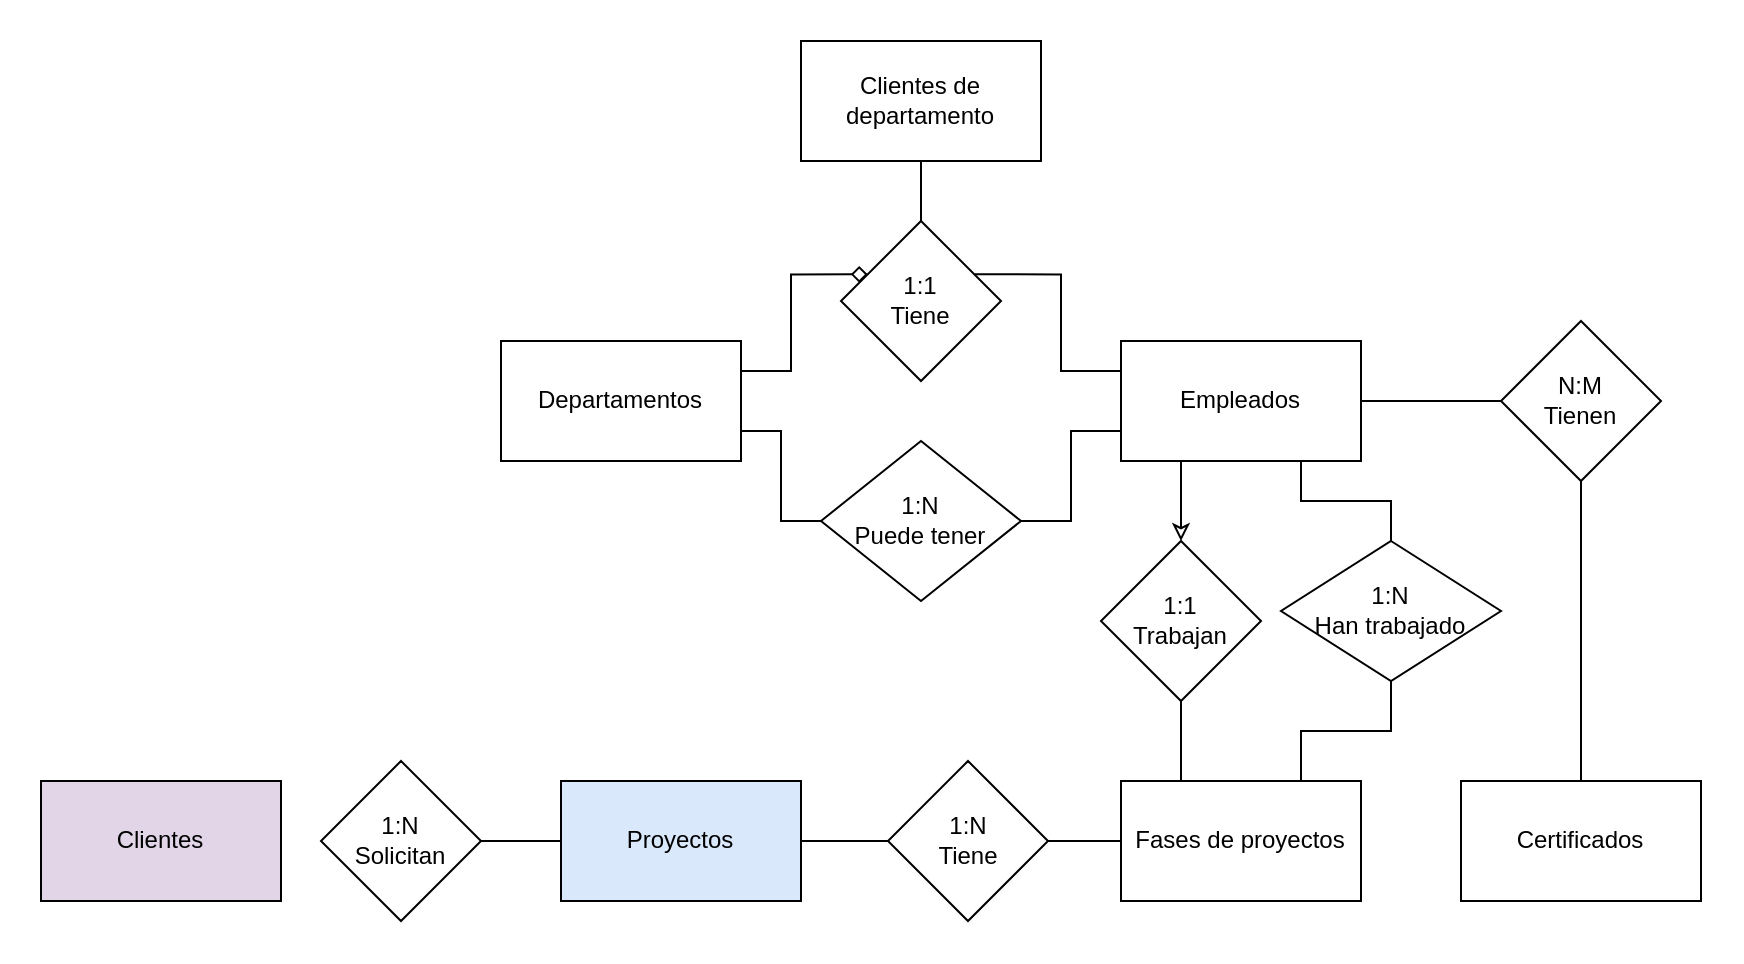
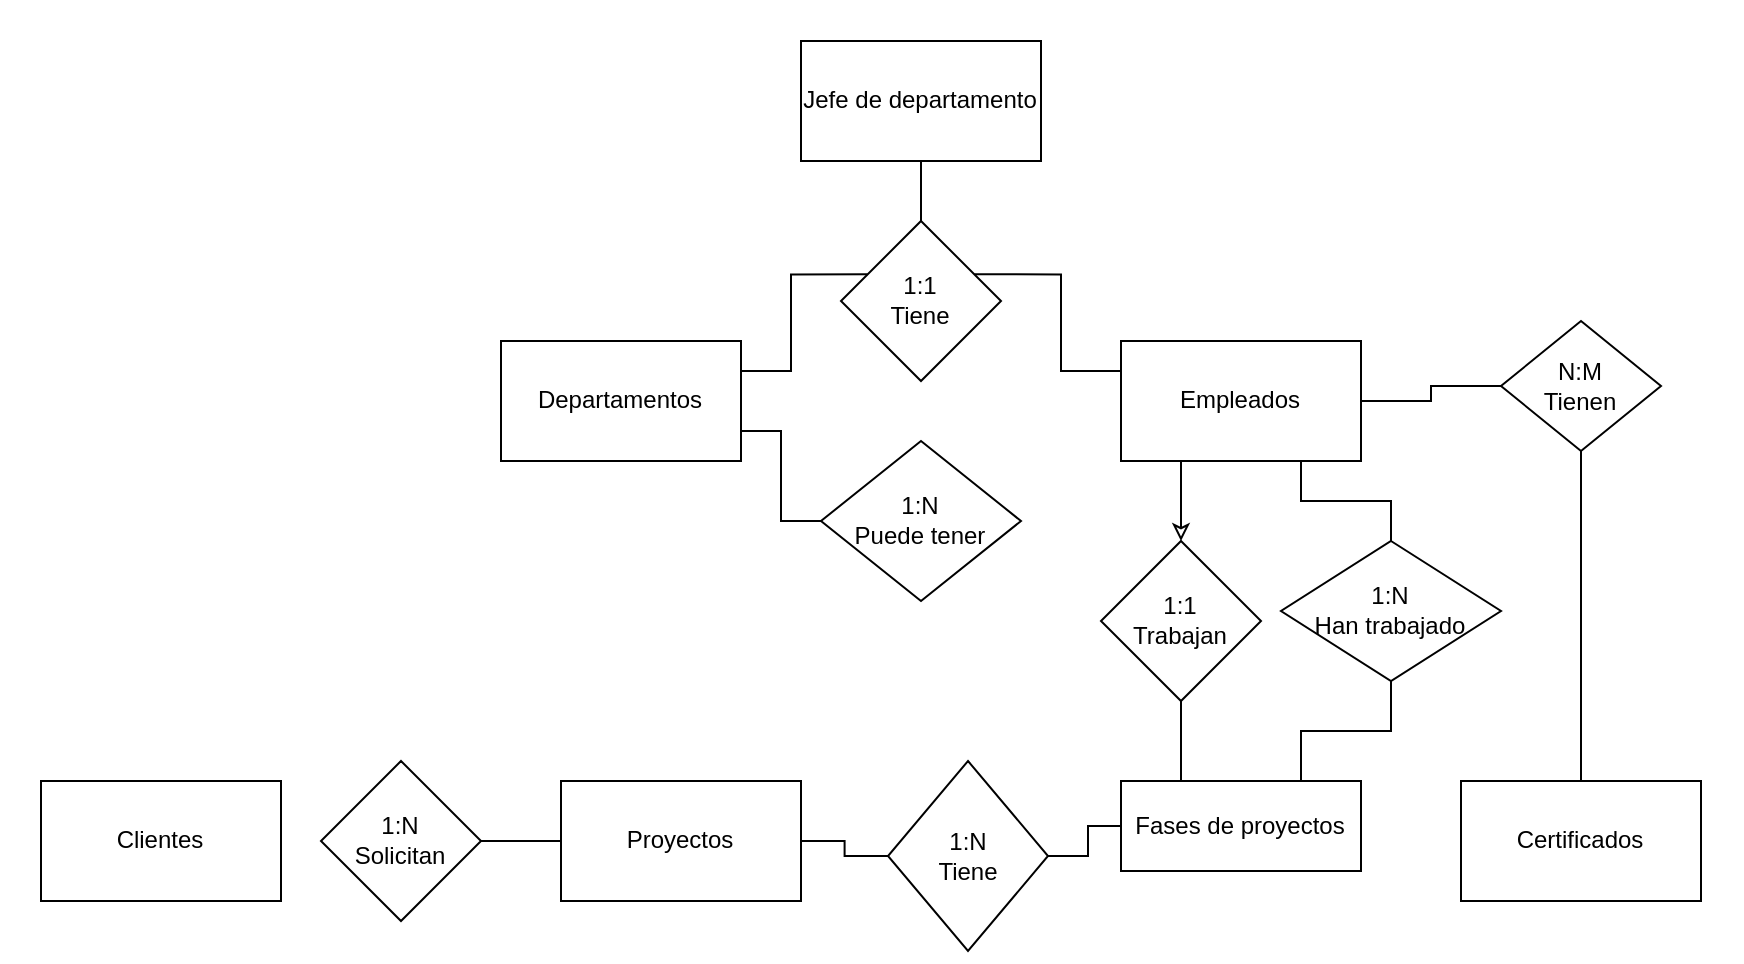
node "Clientes de departamento": label "Clientes de departamento" -> "Jefe de departamento"
edge "Departamentos" -> "1:1 Tiene": arrowhead diamond -> none
node "N:M Tienen": size 160x160 -> 160x130
edge "Empleados" -- "1:N Puede tener": removed
node "Clientes": fillcolor #e1d5e7 -> #ffffff
node "Proyectos": fillcolor #dae8fc -> #ffffff
node "1:N Tiene": size 160x160 -> 160x190
node "Fases de proyectos": size 240x120 -> 240x90
